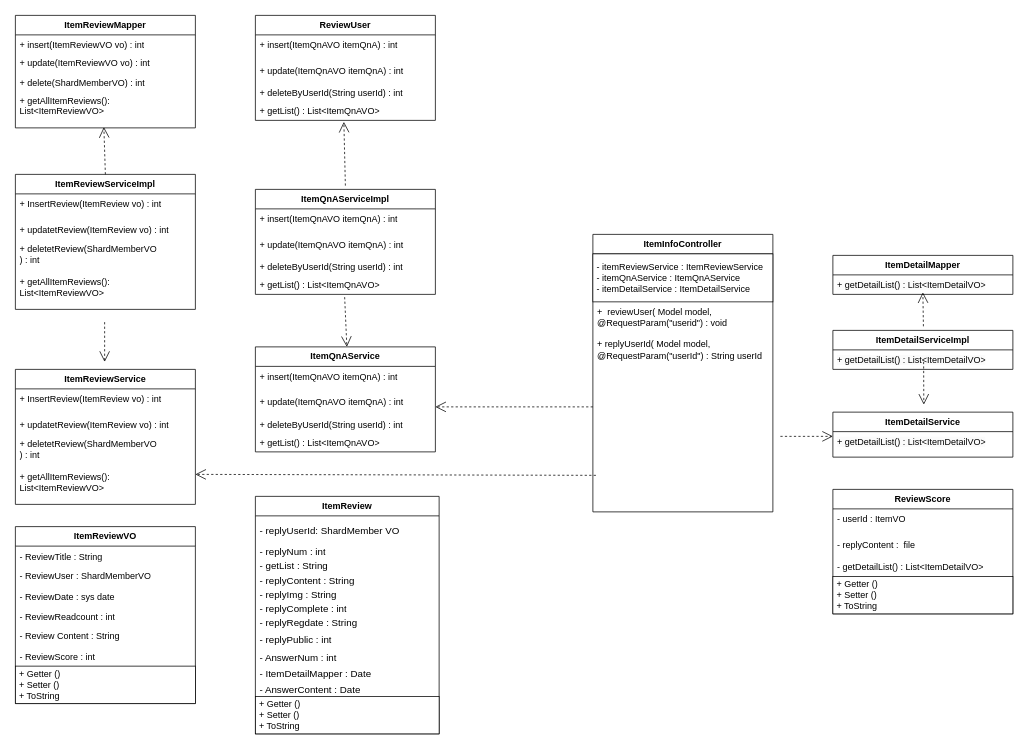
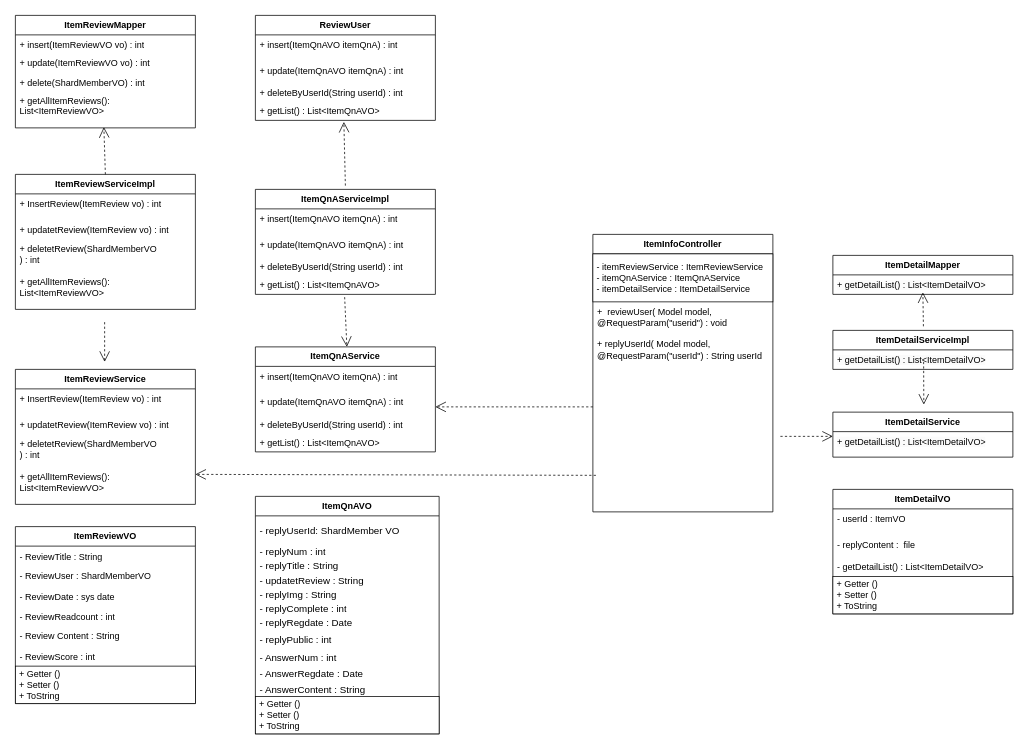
node "ReviewScore": label "ReviewScore" -> "ItemDetailVO"
node "ItemReview": label "ItemReview" -> "ItemQnAVO"
node "- getList : String": label "- getList : String" -> "- replyTitle : String"
node "- replyContent : String": label "- replyContent : String" -> "- updatetReview : String"
node "- replyRegdate : String": label "- replyRegdate : String" -> "- replyRegdate : Date"
node "- ItemDetailMapper : Date": label "- ItemDetailMapper : Date" -> "- AnswerRegdate : Date"
node "- AnswerContent : Date": label "- AnswerContent : Date" -> "- AnswerContent : String"
